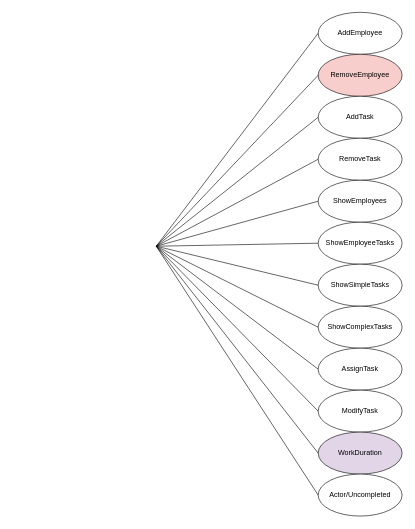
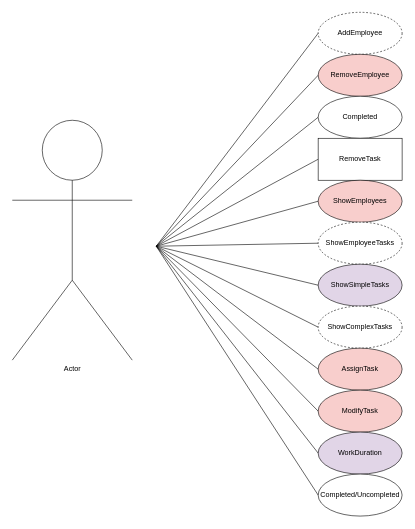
node "AddEmployee": style solid -> dashed
node "AddTask": label "AddTask" -> "Completed"
node "RemoveTask": shape ellipse -> rectangle
node "ShowEmployees": fillcolor #ffffff -> #f8cecc
node "Actor": added
node "ShowEmployeeTasks": style solid -> dashed
node "ShowSimpleTasks": fillcolor #ffffff -> #e1d5e7
node "ShowComplexTasks": style solid -> dashed
node "AssignTask": fillcolor #ffffff -> #f8cecc
node "ModifyTask": fillcolor #ffffff -> #f8cecc
node "Actor/Uncompleted": label "Actor/Uncompleted" -> "Completed/Uncompleted"
